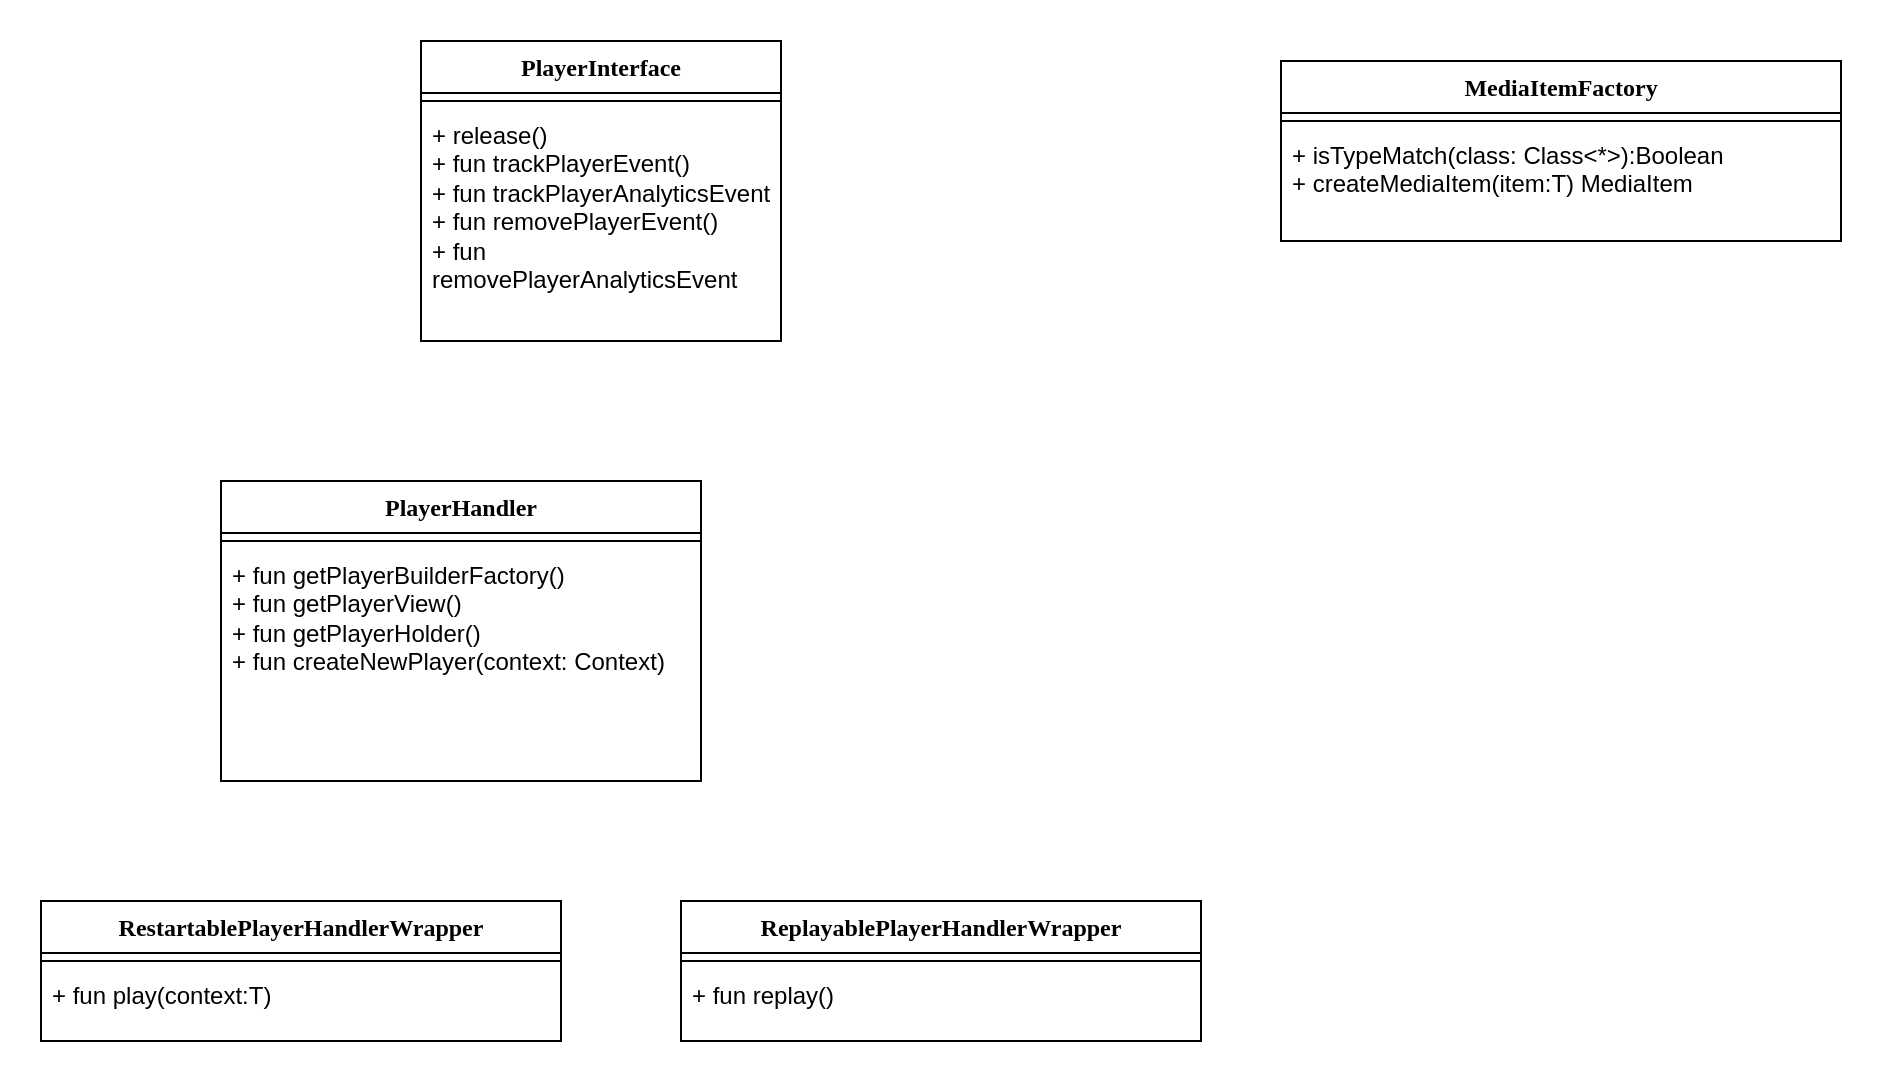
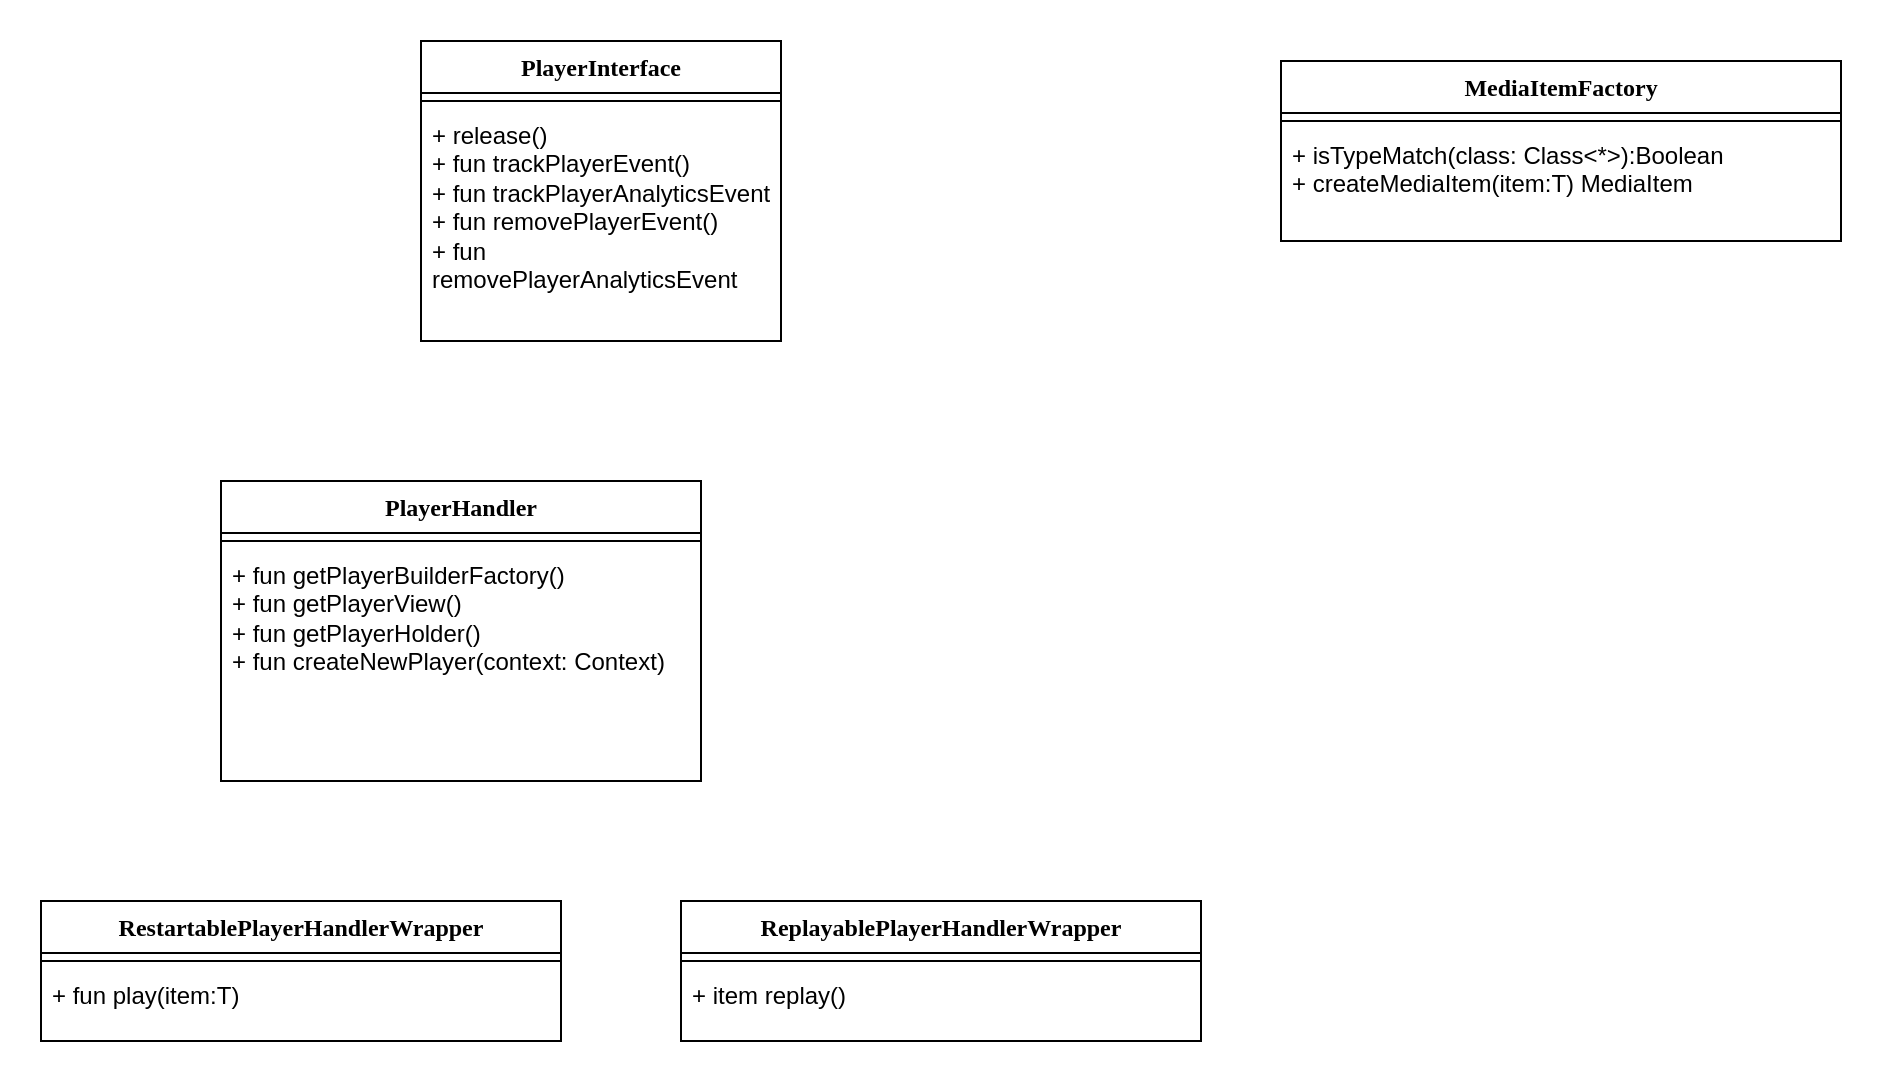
node "+ fun play(context:T)": label "+ fun play(context:T)" -> "+ fun play(item:T)"
node "+ fun replay()": label "+ fun replay()" -> "+ item replay()"
